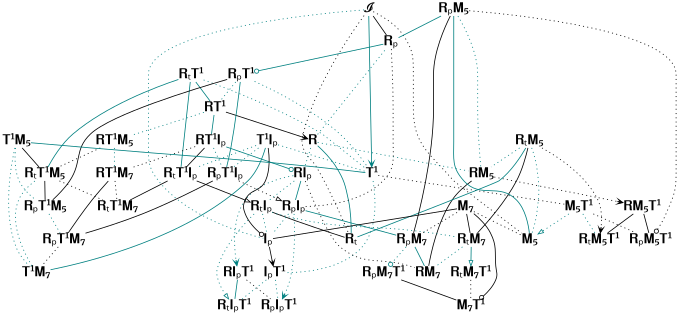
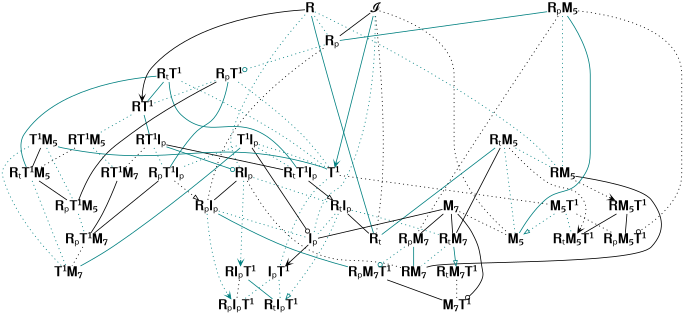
edge "𝐑ₚ" -> "𝐑ₚ𝐓¹": style bold -> dotted
edge "𝐑ₚ𝐌₅" -- "𝐑ₚ𝐌₇": style bold -> dotted
edge "𝐑𝐓¹" -> "𝐑": reversed
edge "𝐑𝐈ₚ" -- "𝐑ₚ𝐈ₚ": color teal -> black
node "𝐑ₜ𝐓¹𝐌₇": removed
edge "𝐑ₚ𝐈ₚ" -- "𝐑ₚ𝐌₇": now "𝐑ₚ𝐈ₚ" -- "𝐑ₚ𝐌₇𝐓¹"
edge "𝐌₇" -- "𝐑ₚ𝐌₇": style dotted -> bold
